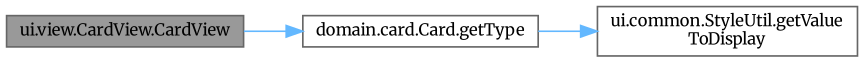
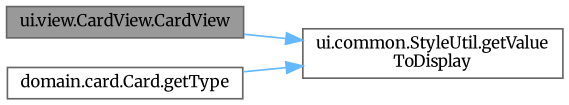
edge "ui.view.CardView.CardView" -> "domain.card.Card.getType": now "ui.view.CardView.CardView" -> "ui.common.StyleUtil.getValue ToDisplay"
